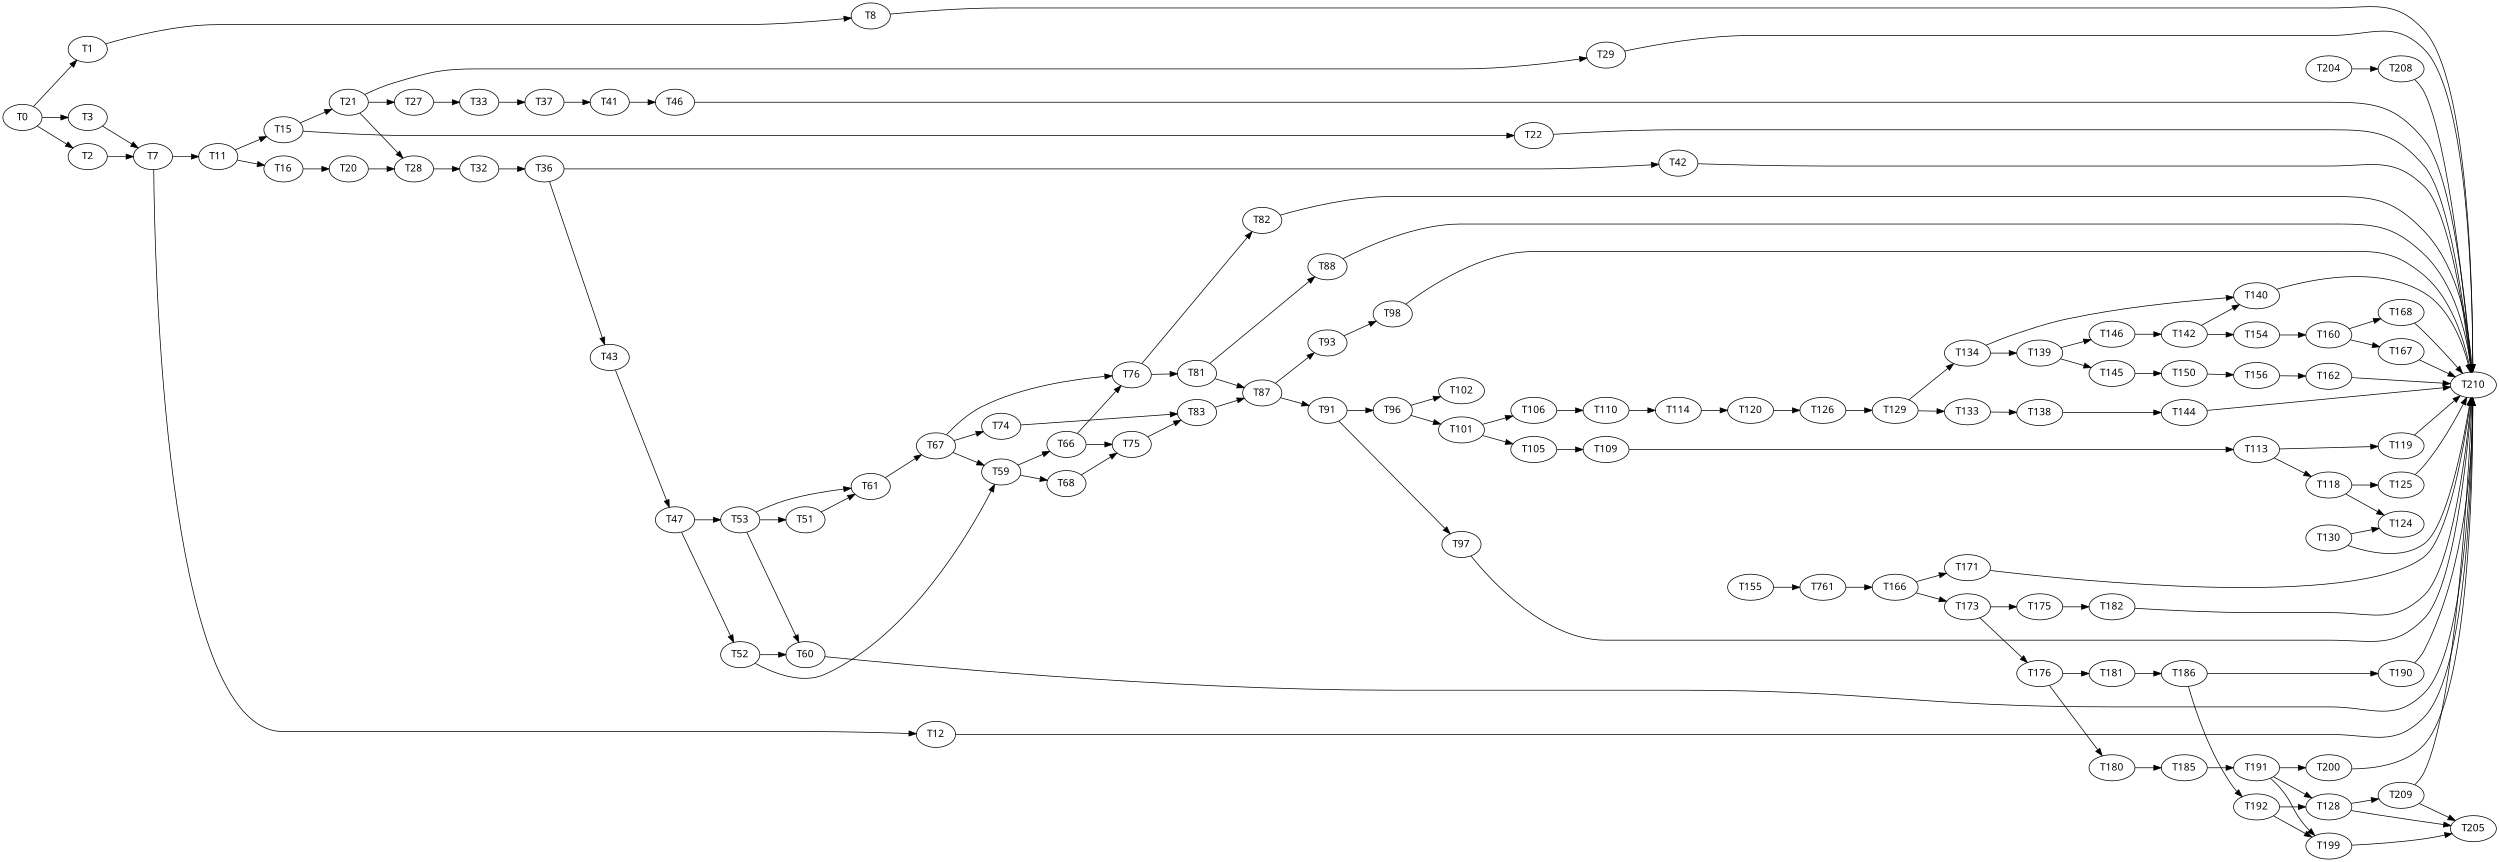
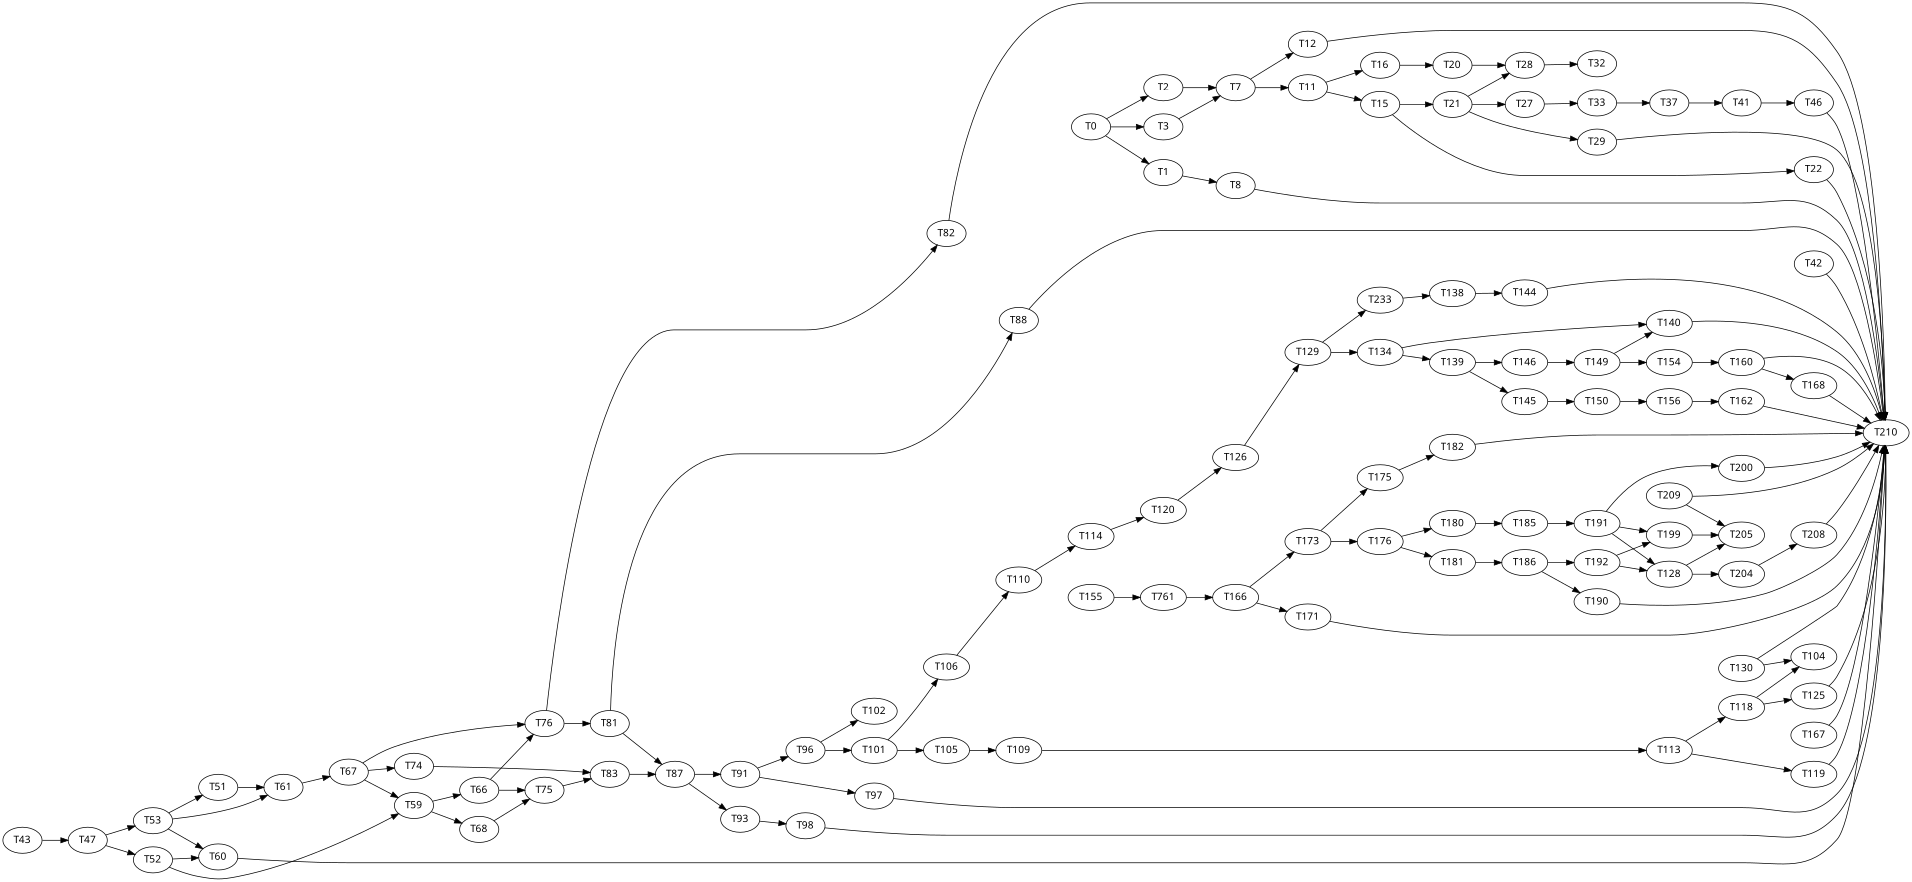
node "T36": removed
node "T142": label "T142" -> "T149"
edge "T160" -> "T167": now "T160" -> "T210"
node "T133": label "T133" -> "T233"
node "T124": label "T124" -> "T104"
edge "T128" -> "T209": now "T128" -> "T204"
